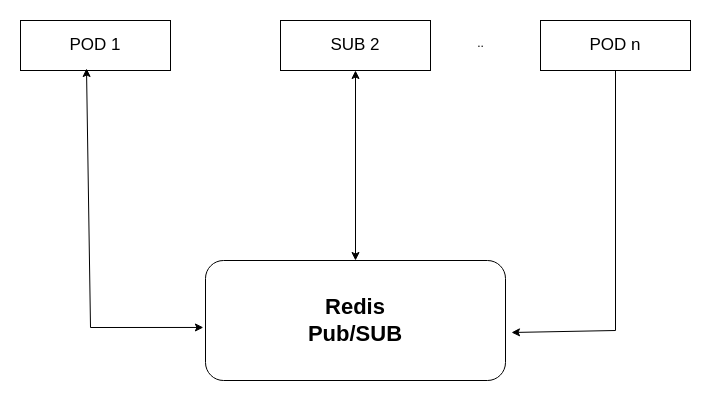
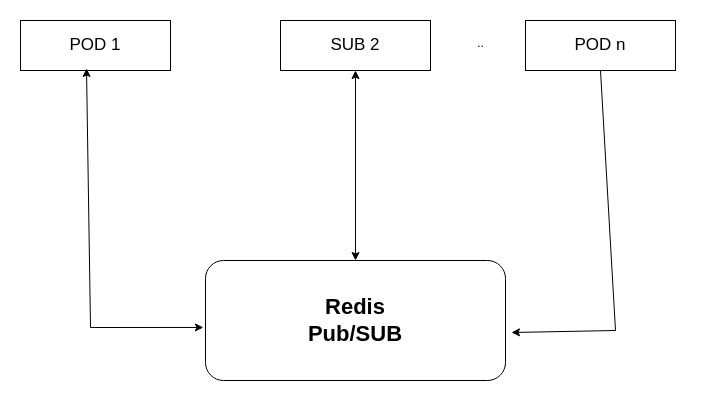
node "POD n": moved (616, 46) -> (601, 46)
